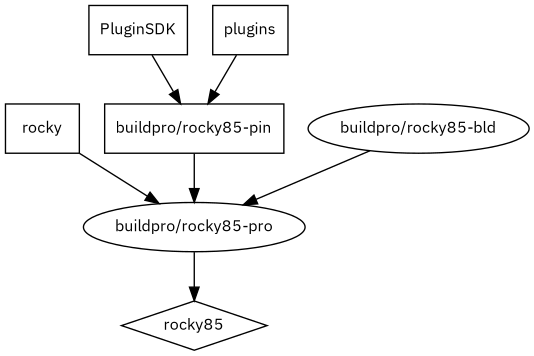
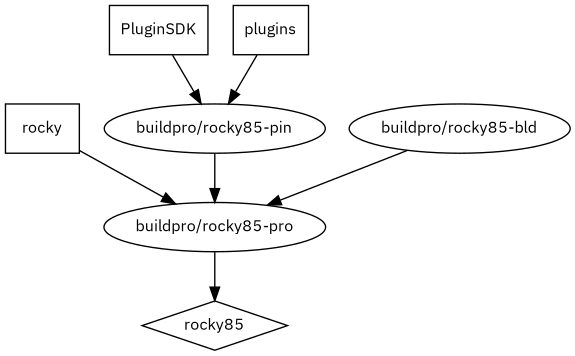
node "buildpro/rocky85-pin": shape box -> ellipse
